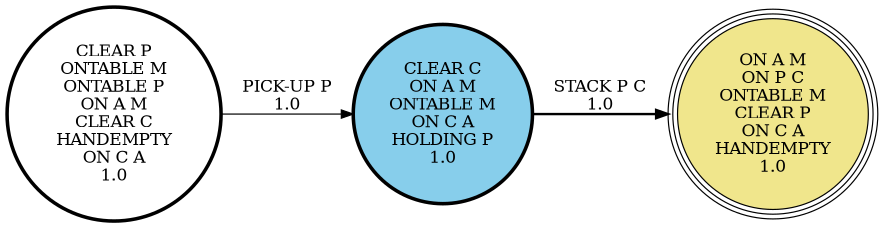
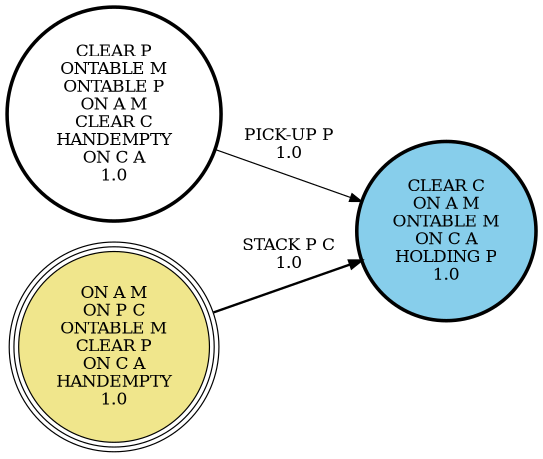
edge "CLEAR C ON A M ONTABLE M ON C A HOLDING P 1.0" -> "ON A M ON P C ONTABLE M CLEAR P ON C A HANDEMPTY 1.0": reversed
